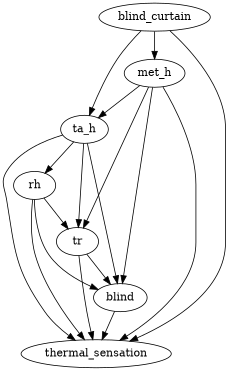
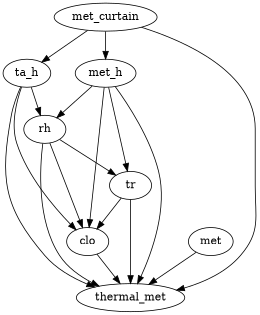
node "blind_curtain": label "blind_curtain" -> "met_curtain"
edge "met_h" -> "ta_h": now "met_h" -> "rh"
edge "ta_h" -> "tr": removed
node "met": added
node "blind": label "blind" -> "clo"
node "thermal_sensation": label "thermal_sensation" -> "thermal_met"
